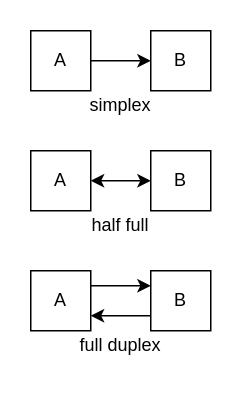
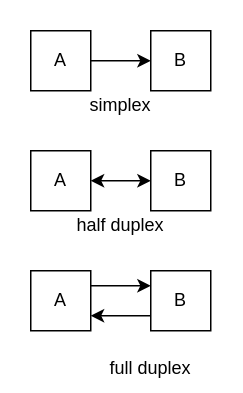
node "half full": label "half full" -> "half duplex"
node "full duplex": moved (121, 346) -> (151, 368)
